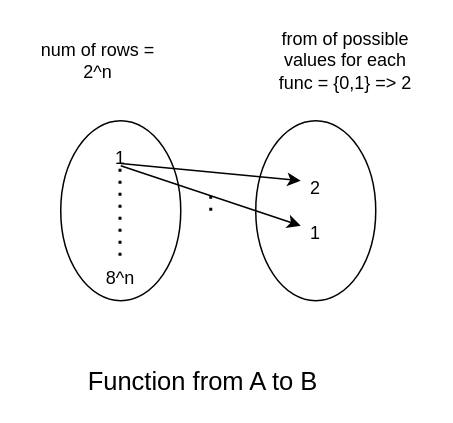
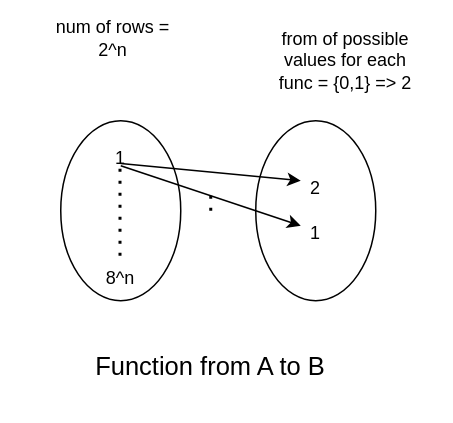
node "num of rows = 2^n": moved (98, 61) -> (113, 38)
node "Function from A to B": moved (203, 383) -> (211, 368)
